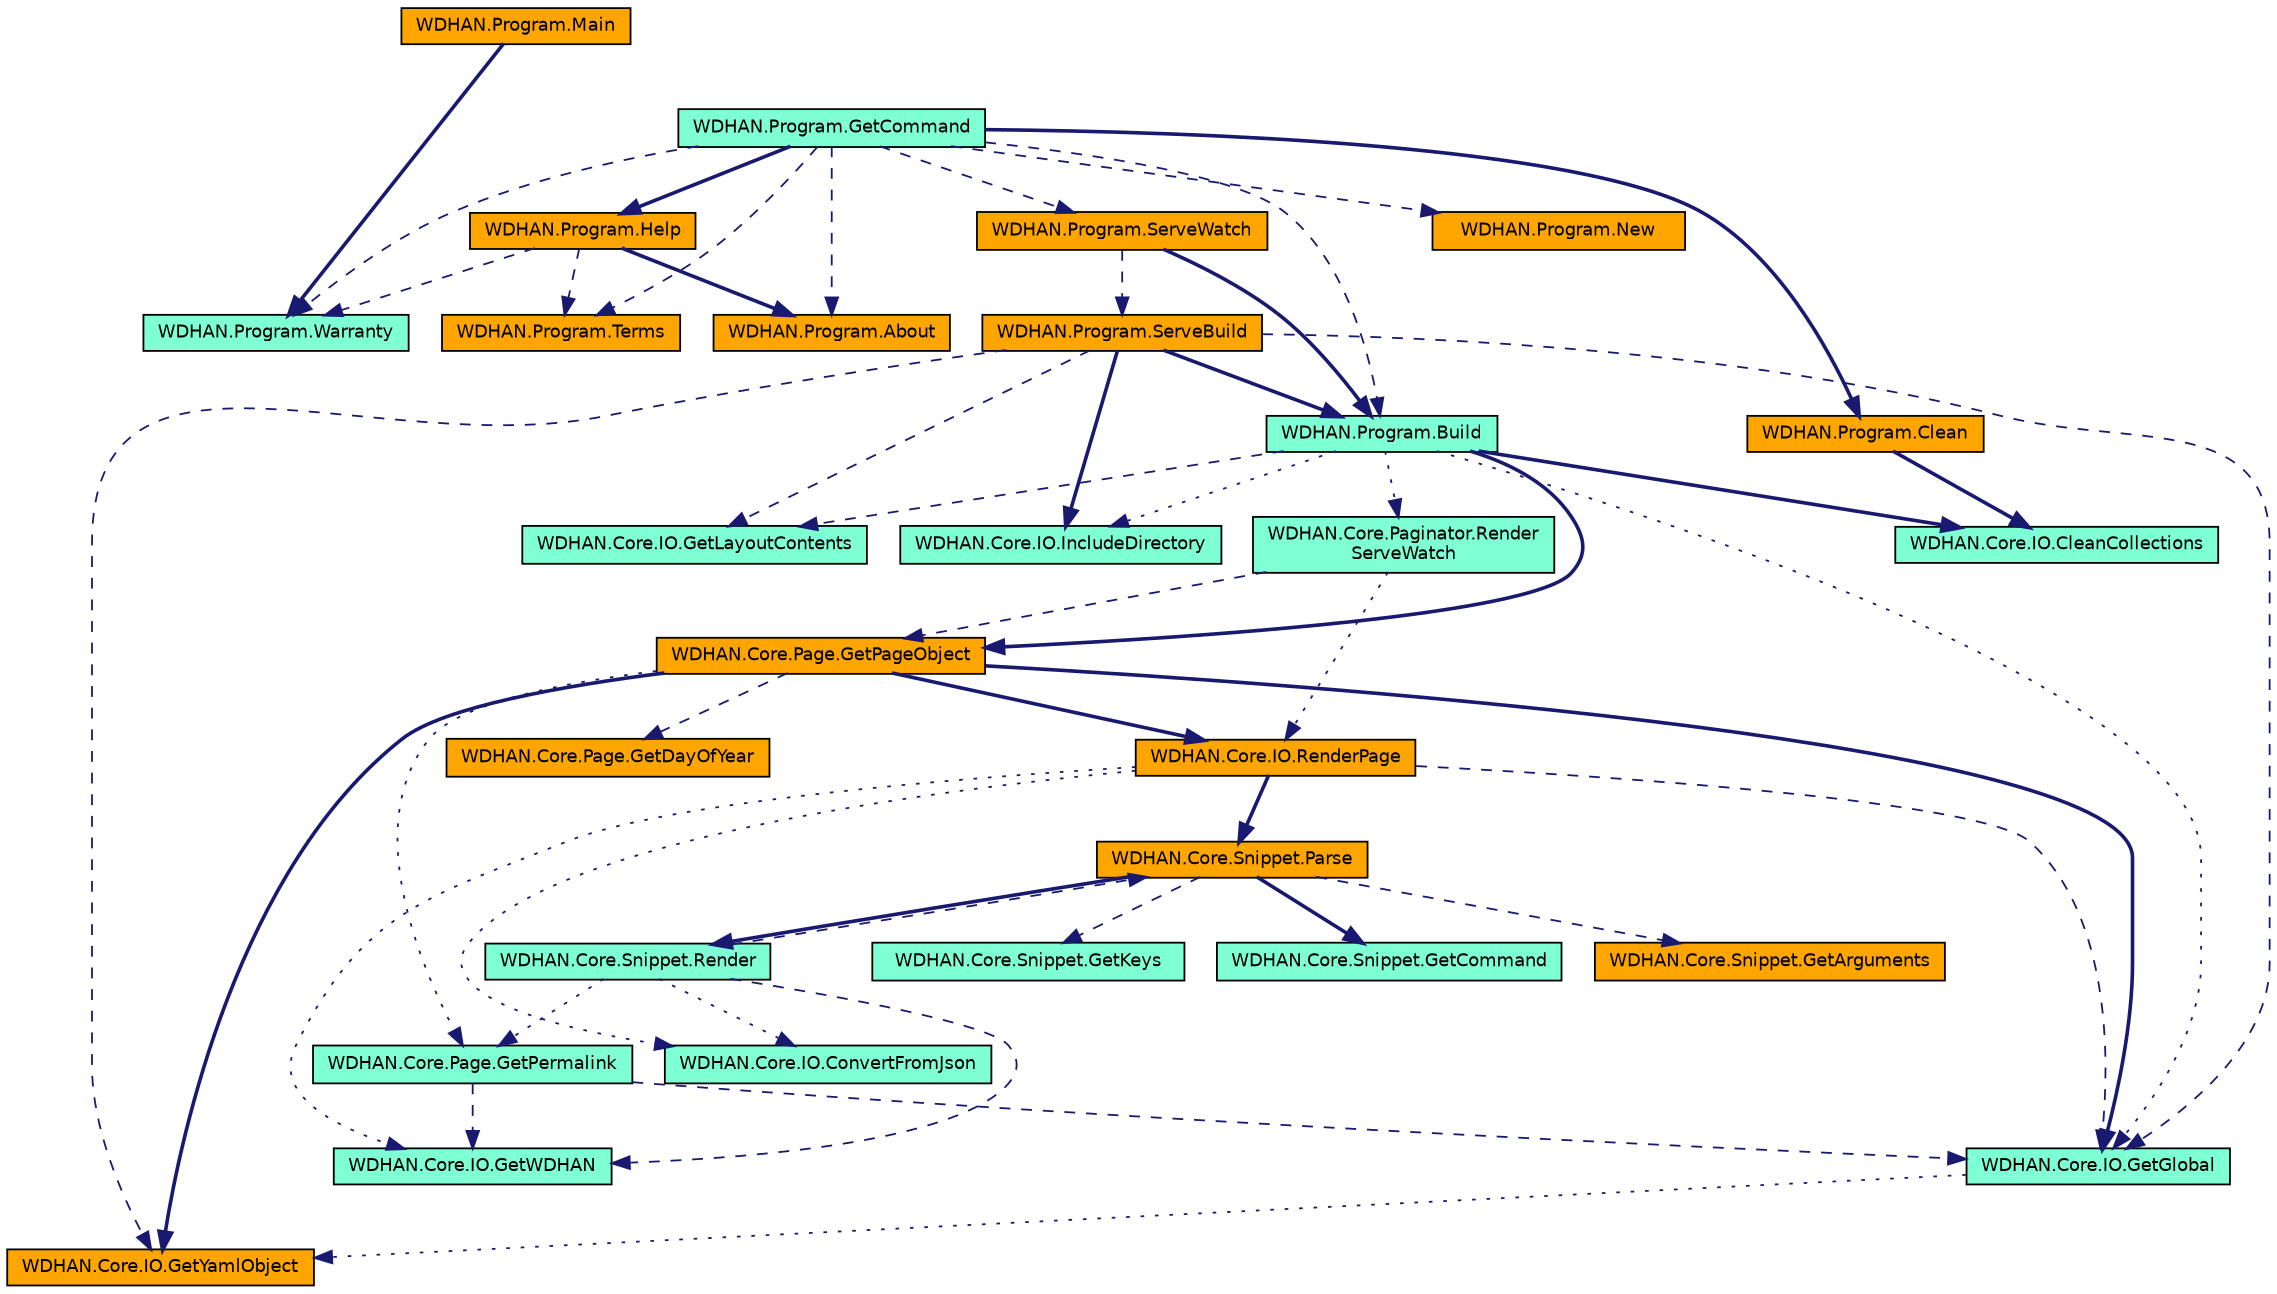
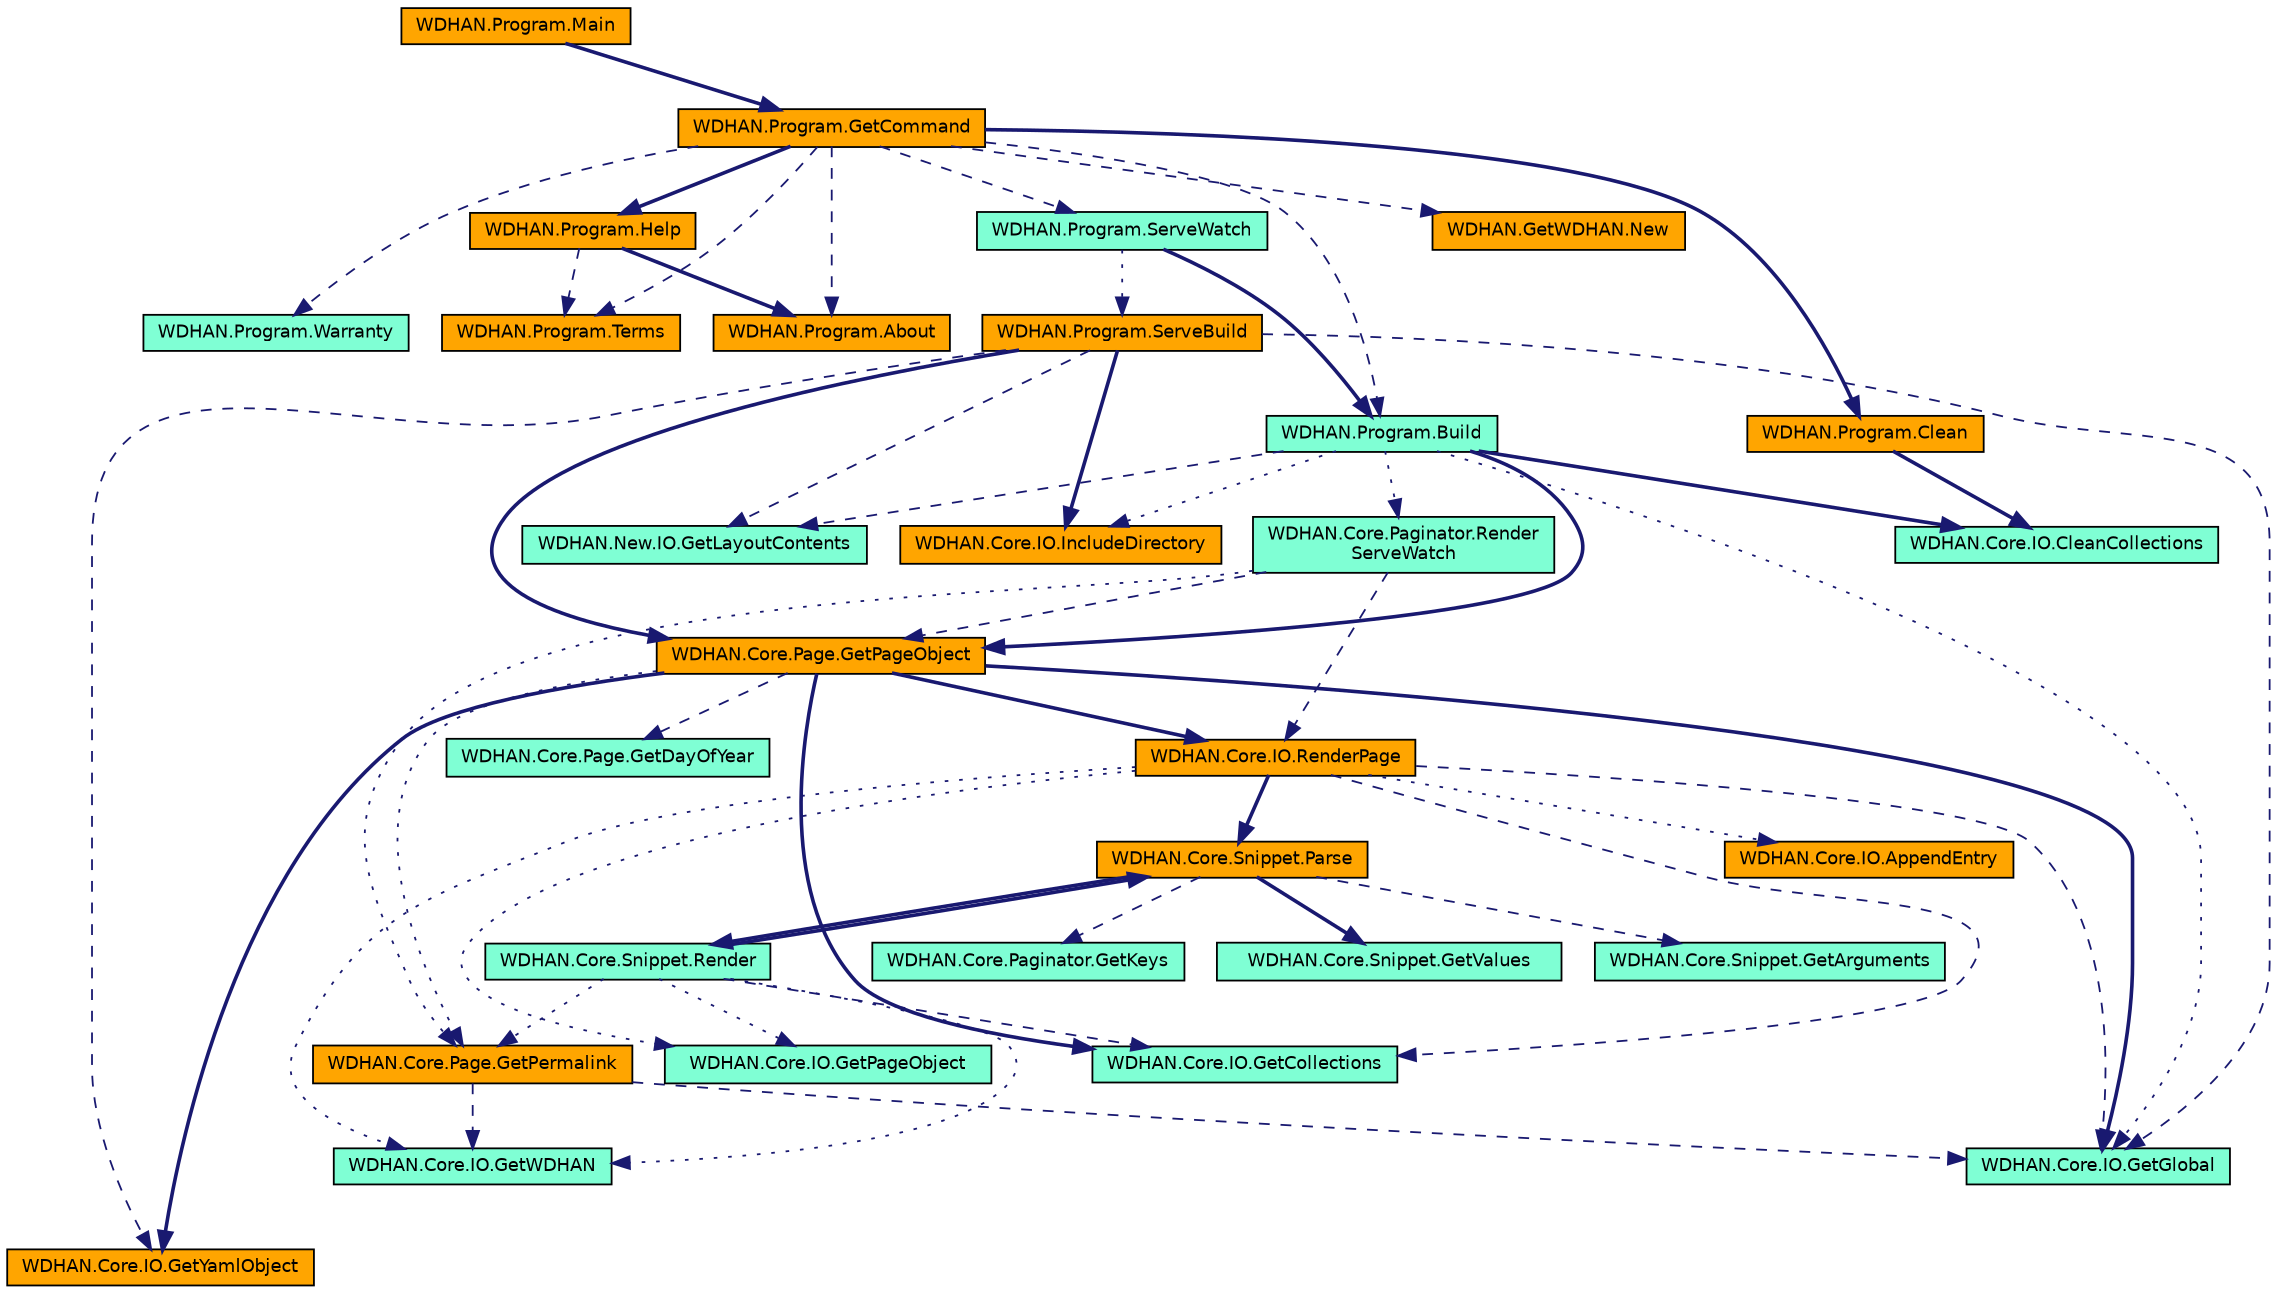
node "WDHAN.Program.GetCommand": fillcolor aquamarine -> orange
edge "WDHAN.Program.Main" -> "WDHAN.Program.Warranty": now "WDHAN.Program.Main" -> "WDHAN.Program.GetCommand"
node "WDHAN.Program.ServeWatch": fillcolor orange -> aquamarine
node "WDHAN.Program.New": label "WDHAN.Program.New" -> "WDHAN.GetWDHAN.New"
edge "WDHAN.Program.ServeWatch" -> "WDHAN.Program.ServeBuild": style dashed -> dotted
edge "WDHAN.Program.Help" -> "WDHAN.Program.Warranty": removed
edge "WDHAN.Program.ServeBuild" -> "WDHAN.Program.Build": now "WDHAN.Program.ServeBuild" -> "WDHAN.Core.Page.GetPageObject"
node "WDHAN.Core.IO.GetLayoutContents": label "WDHAN.Core.IO.GetLayoutContents" -> "WDHAN.New.IO.GetLayoutContents"
node "WDHAN.Core.IO.IncludeDirectory": fillcolor aquamarine -> orange
edge "WDHAN.Core.Paginator.Render ServeWatch" -> "WDHAN.Core.Page.GetPermalink": added
edge "WDHAN.Core.Paginator.Render ServeWatch" -> "WDHAN.Core.IO.RenderPage": style dotted -> dashed
node "WDHAN.Core.Page.GetDayOfYear": fillcolor orange -> aquamarine
node "WDHAN.Core.IO.AppendEntry": added
edge "WDHAN.Core.Snippet.Render" -> "WDHAN.Core.Snippet.Parse": style dashed -> bold
node "WDHAN.Core.Snippet.GetKeys": label "WDHAN.Core.Snippet.GetKeys" -> "WDHAN.Core.Paginator.GetKeys"
node "WDHAN.Core.Snippet.GetCommand": label "WDHAN.Core.Snippet.GetCommand" -> "WDHAN.Core.Snippet.GetValues"
node "WDHAN.Core.Snippet.GetArguments": fillcolor orange -> aquamarine
node "WDHAN.Core.Page.GetPermalink": fillcolor aquamarine -> orange
node "WDHAN.Core.IO.ConvertFromJson": label "WDHAN.Core.IO.ConvertFromJson" -> "WDHAN.Core.IO.GetPageObject"
node "WDHAN.Core.IO.GetCollections": added
edge "WDHAN.Core.Snippet.Render" -> "WDHAN.Core.IO.GetWDHAN": style dashed -> dotted
edge "WDHAN.Core.IO.GetGlobal" -> "WDHAN.Core.IO.GetYamlObject": removed
